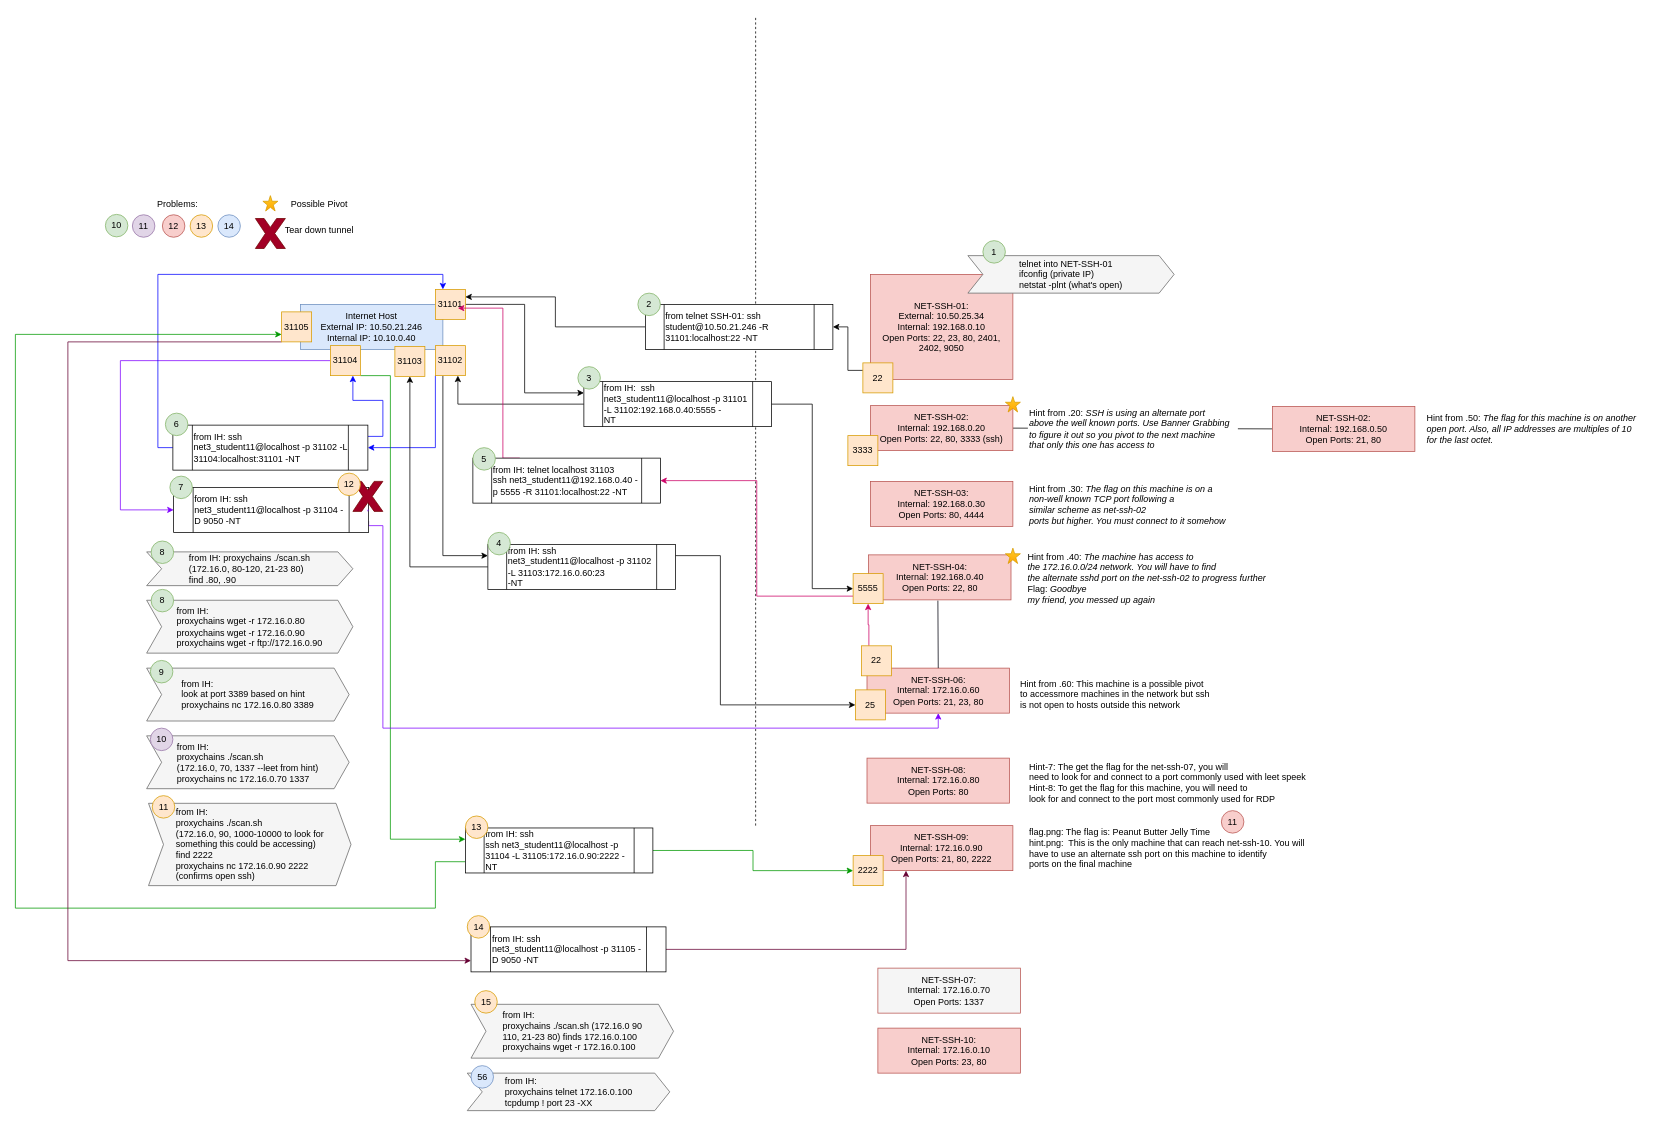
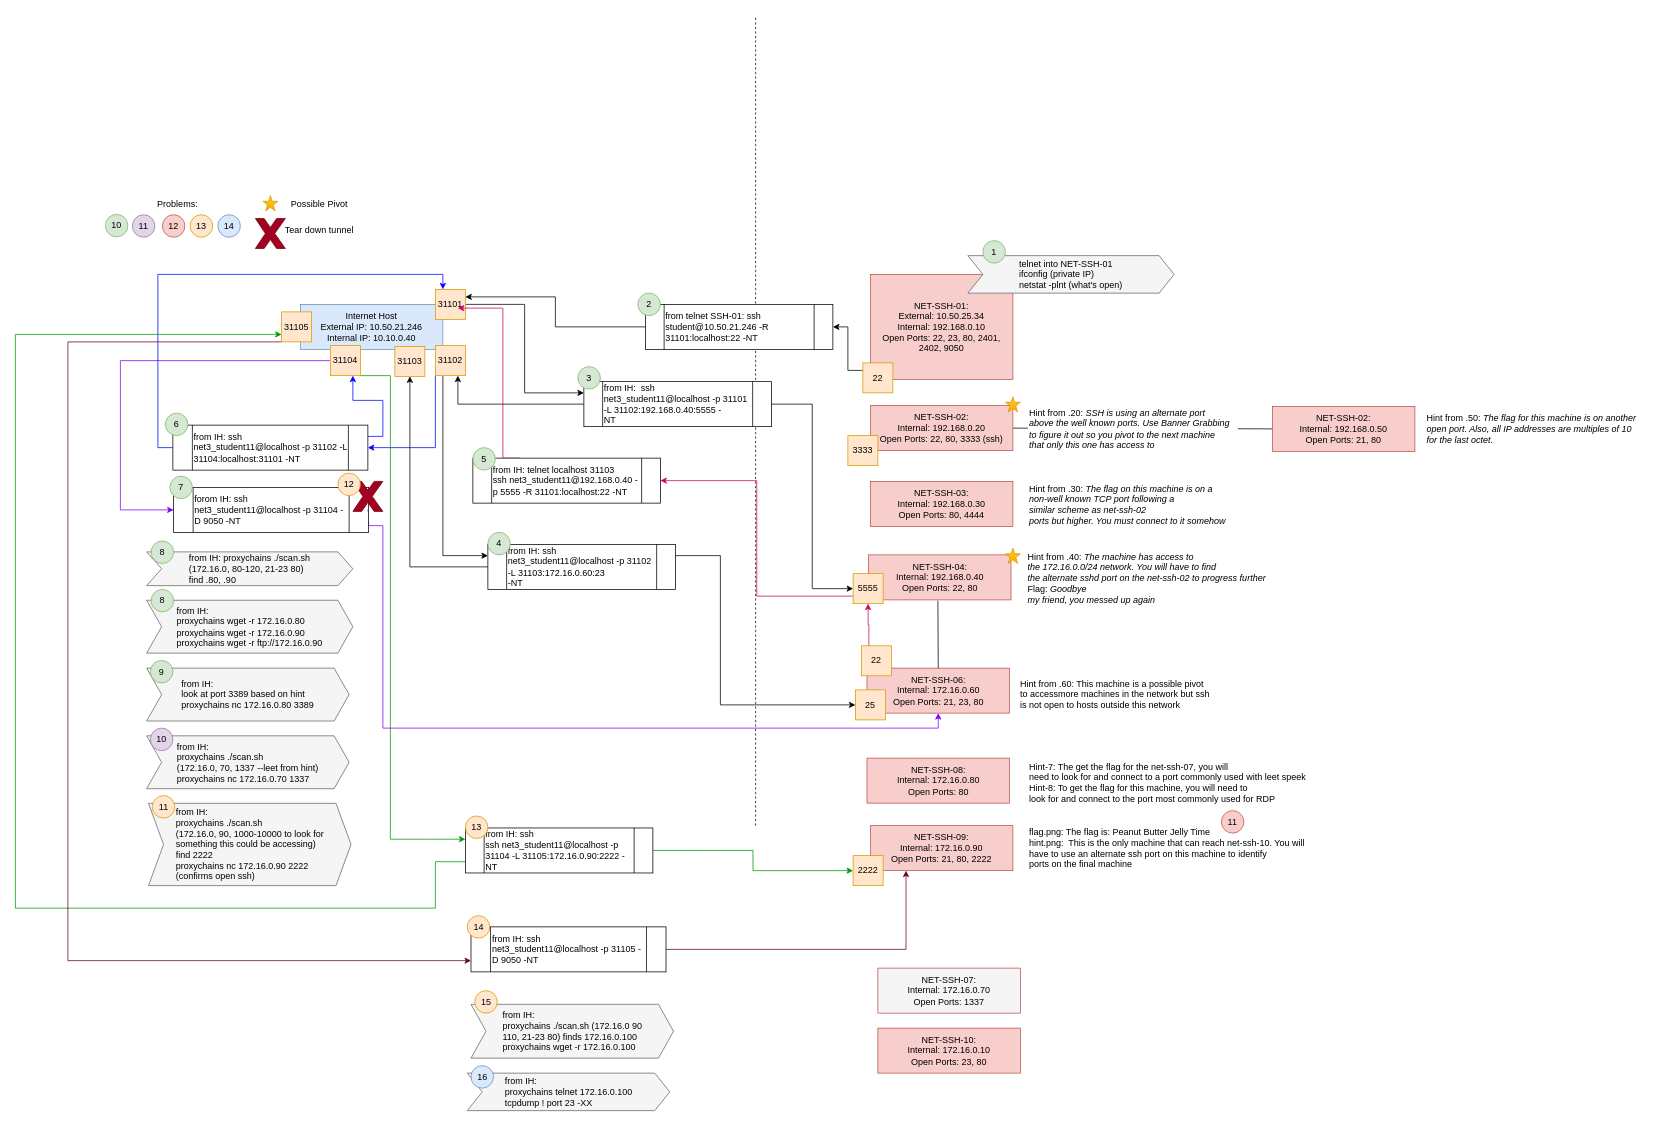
node "56": label "56" -> "16"
